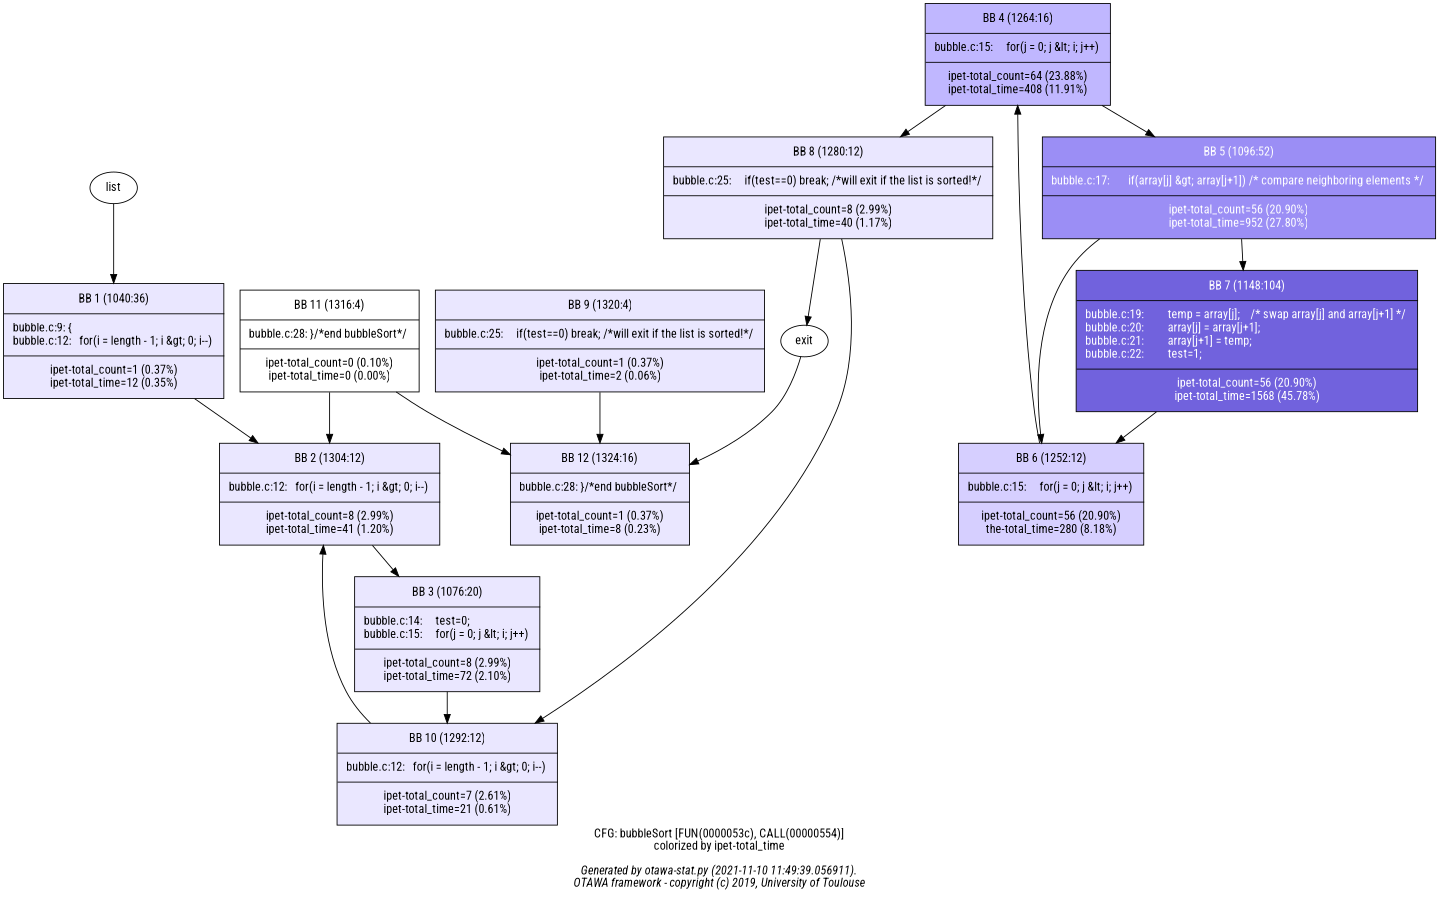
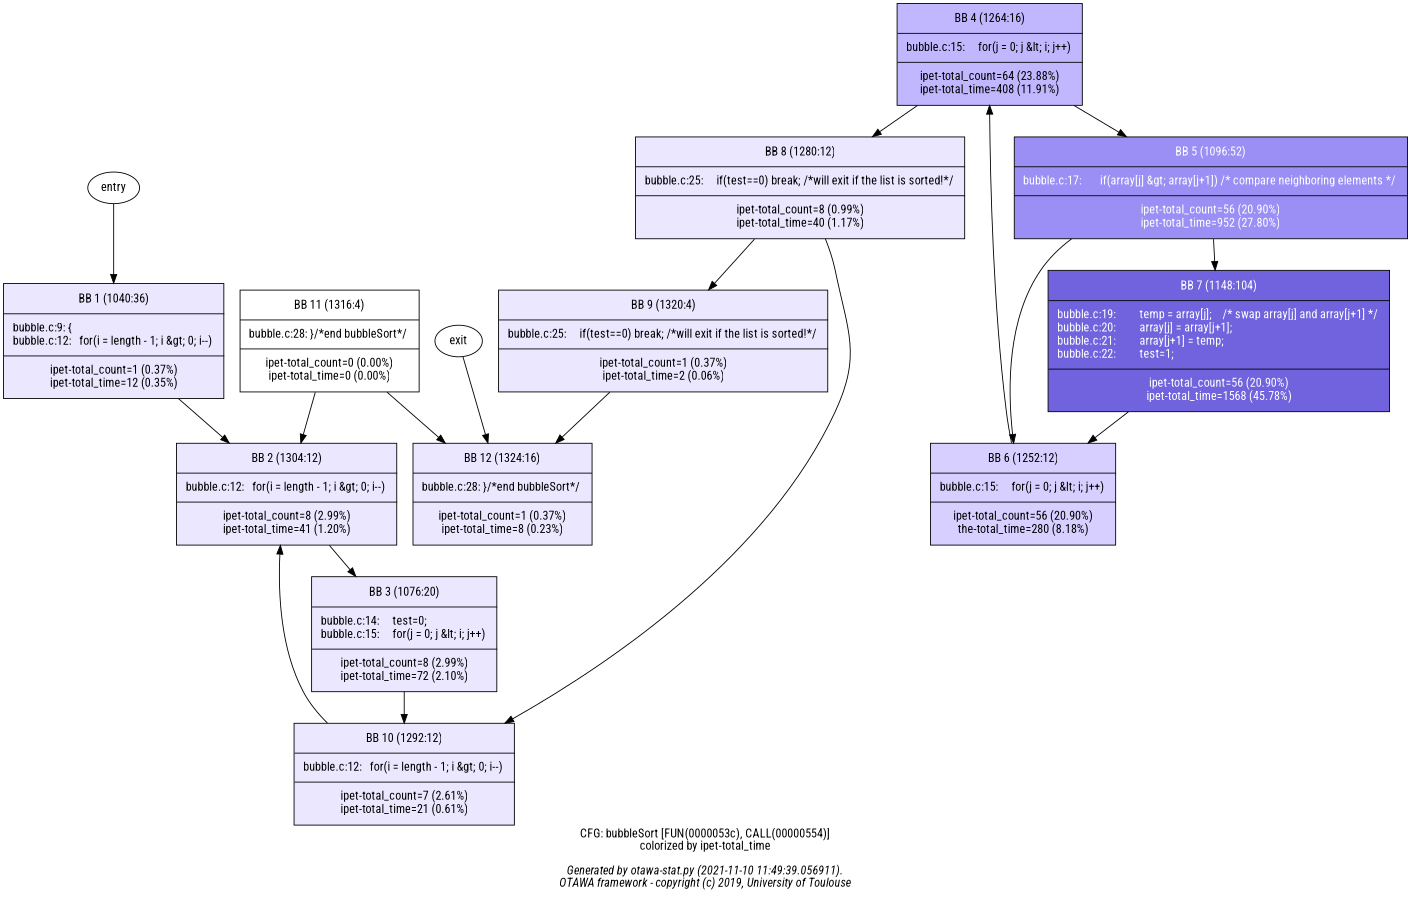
node "list": label "list" -> "entry"
node "BB 8 (1280:12)": text "ipet-total_count=8 (2.99%)" -> "ipet-total_count=8 (0.99%)"
edge "BB 8 (1280:12)" -> "exit": now "BB 8 (1280:12)" -> "BB 9 (1320:4)"
node "BB 11 (1316:4)": text "ipet-total_count=0 (0.10%)" -> "ipet-total_count=0 (0.00%)"
